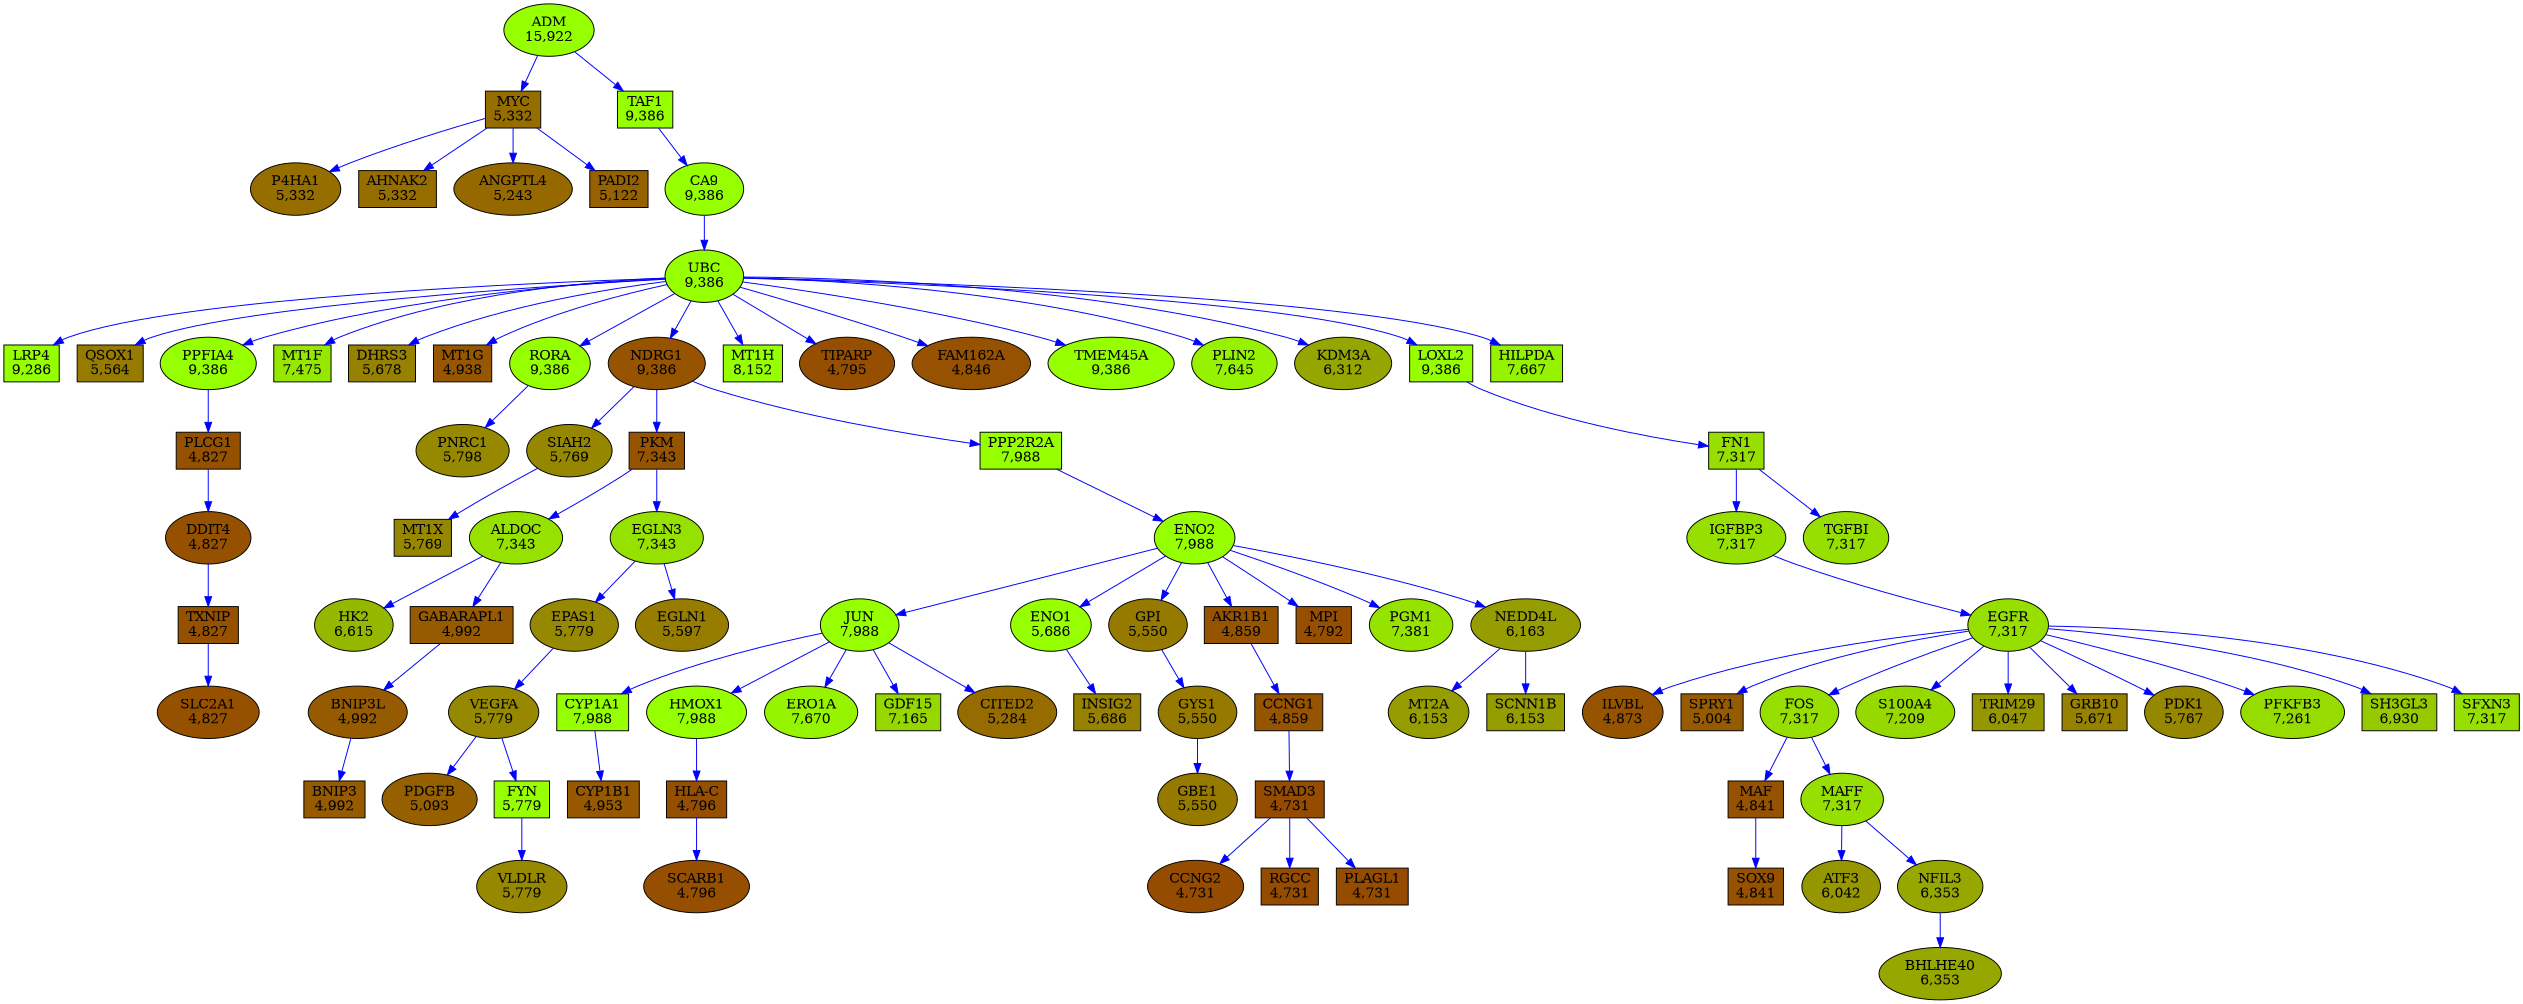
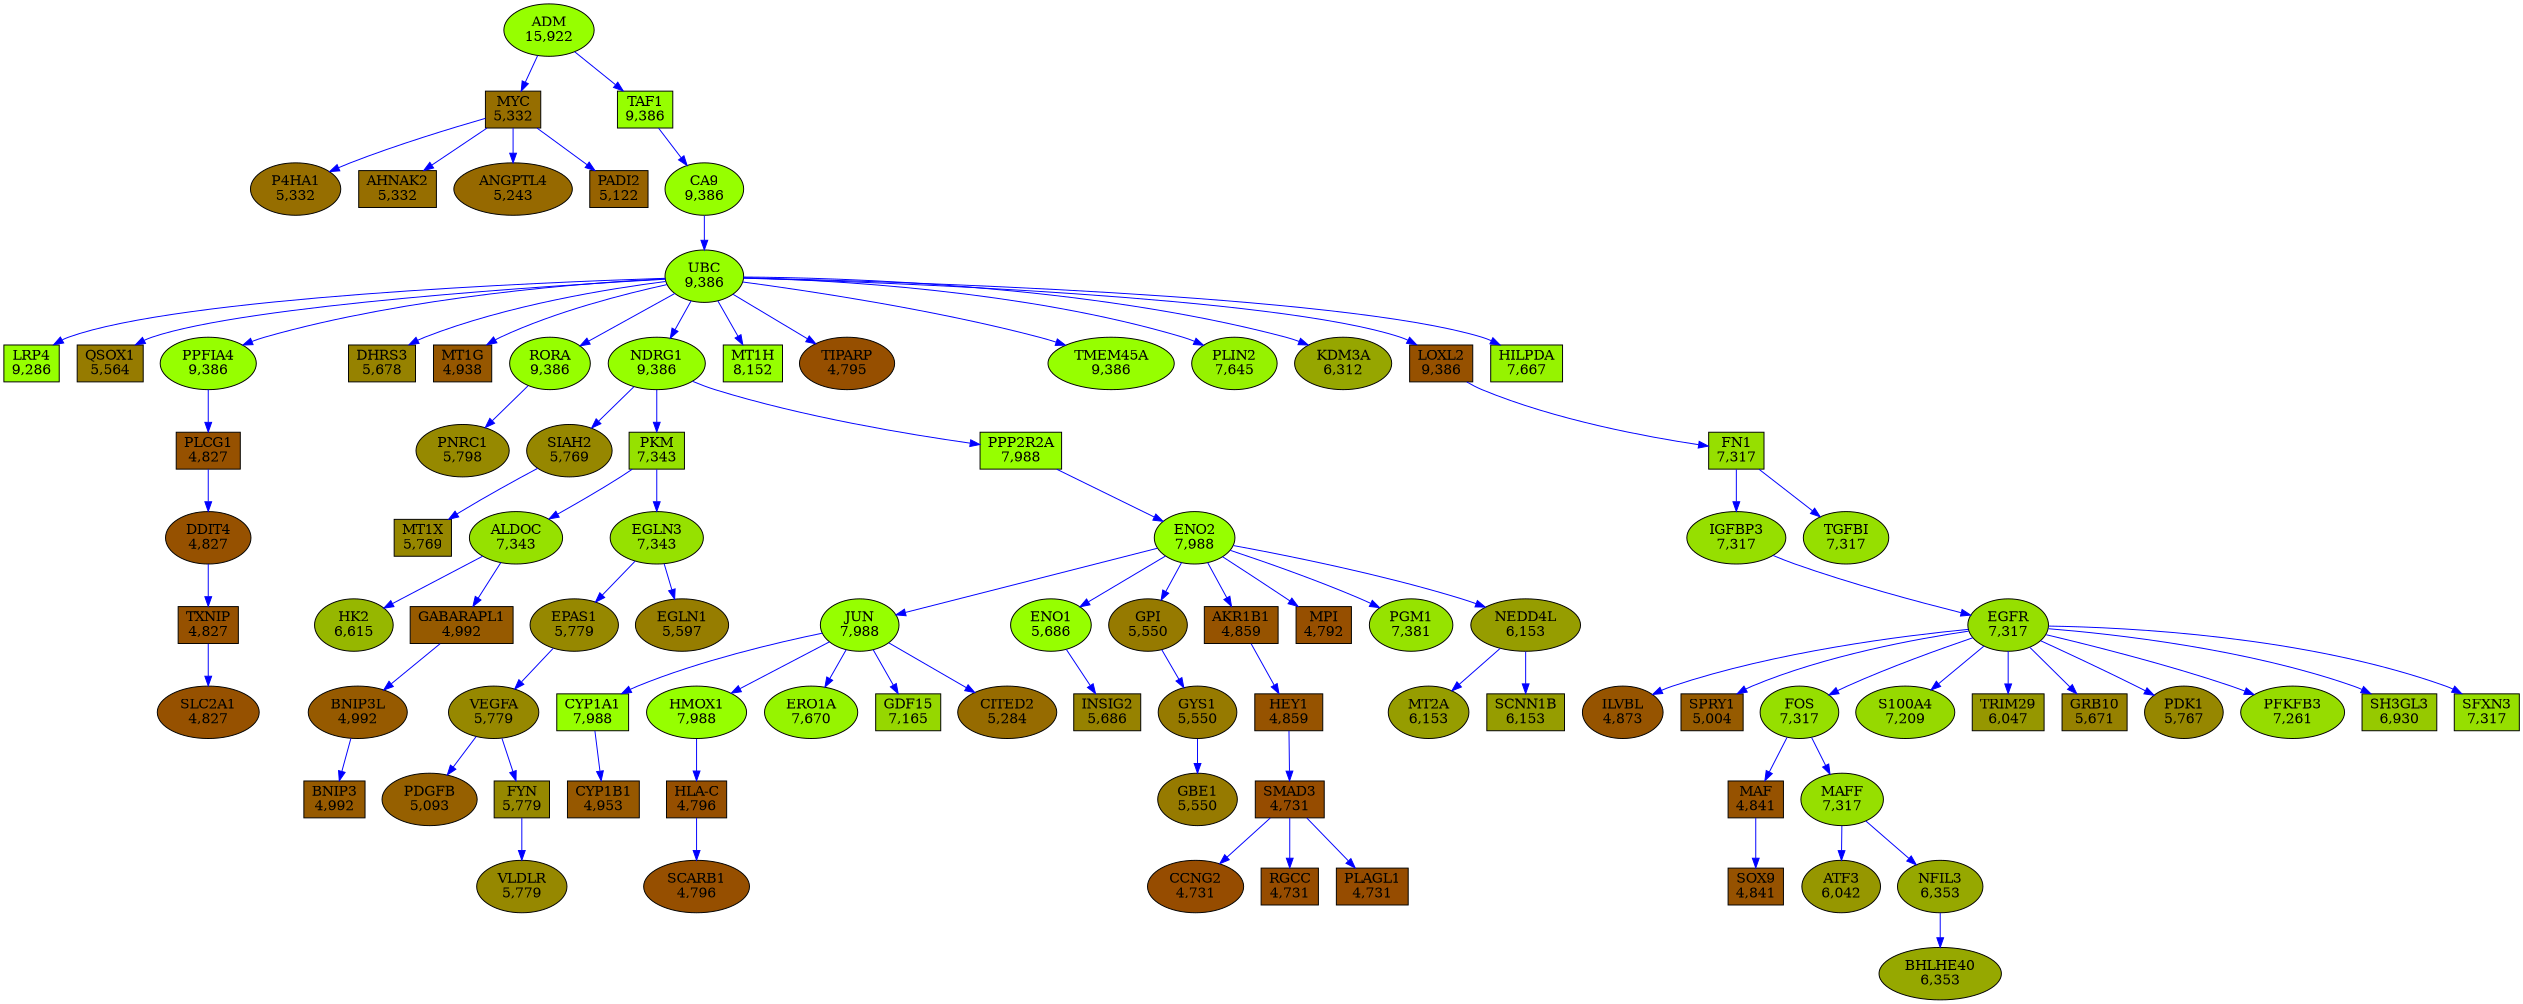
node "MT1F 7,475": removed
node "NDRG1 9,386": fillcolor #965300 -> #96ff00
node "FAM162A 4,846": removed
node "LOXL2 9,386": fillcolor #96ff00 -> #965100
node "PKM 7,343": fillcolor #965300 -> #96e100
node "NEDD4L 6,163": label "NEDD4L 6,163" -> "NEDD4L 6,153"
node "CCNG1 4,859": label "CCNG1 4,859" -> "HEY1 4,859"
node "FYN 5,779": fillcolor #96ff00 -> #968800
